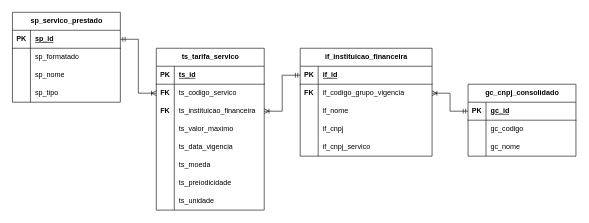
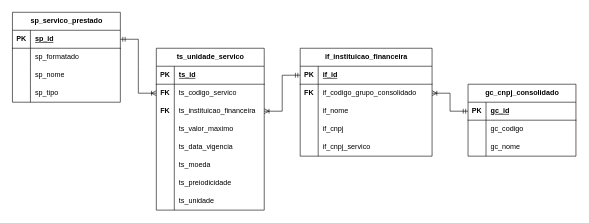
node "ts_tarifa_servico": label "ts_tarifa_servico" -> "ts_unidade_servico"
node "if_codigo_grupo_vigencia": label "if_codigo_grupo_vigencia" -> "if_codigo_grupo_consolidado"
